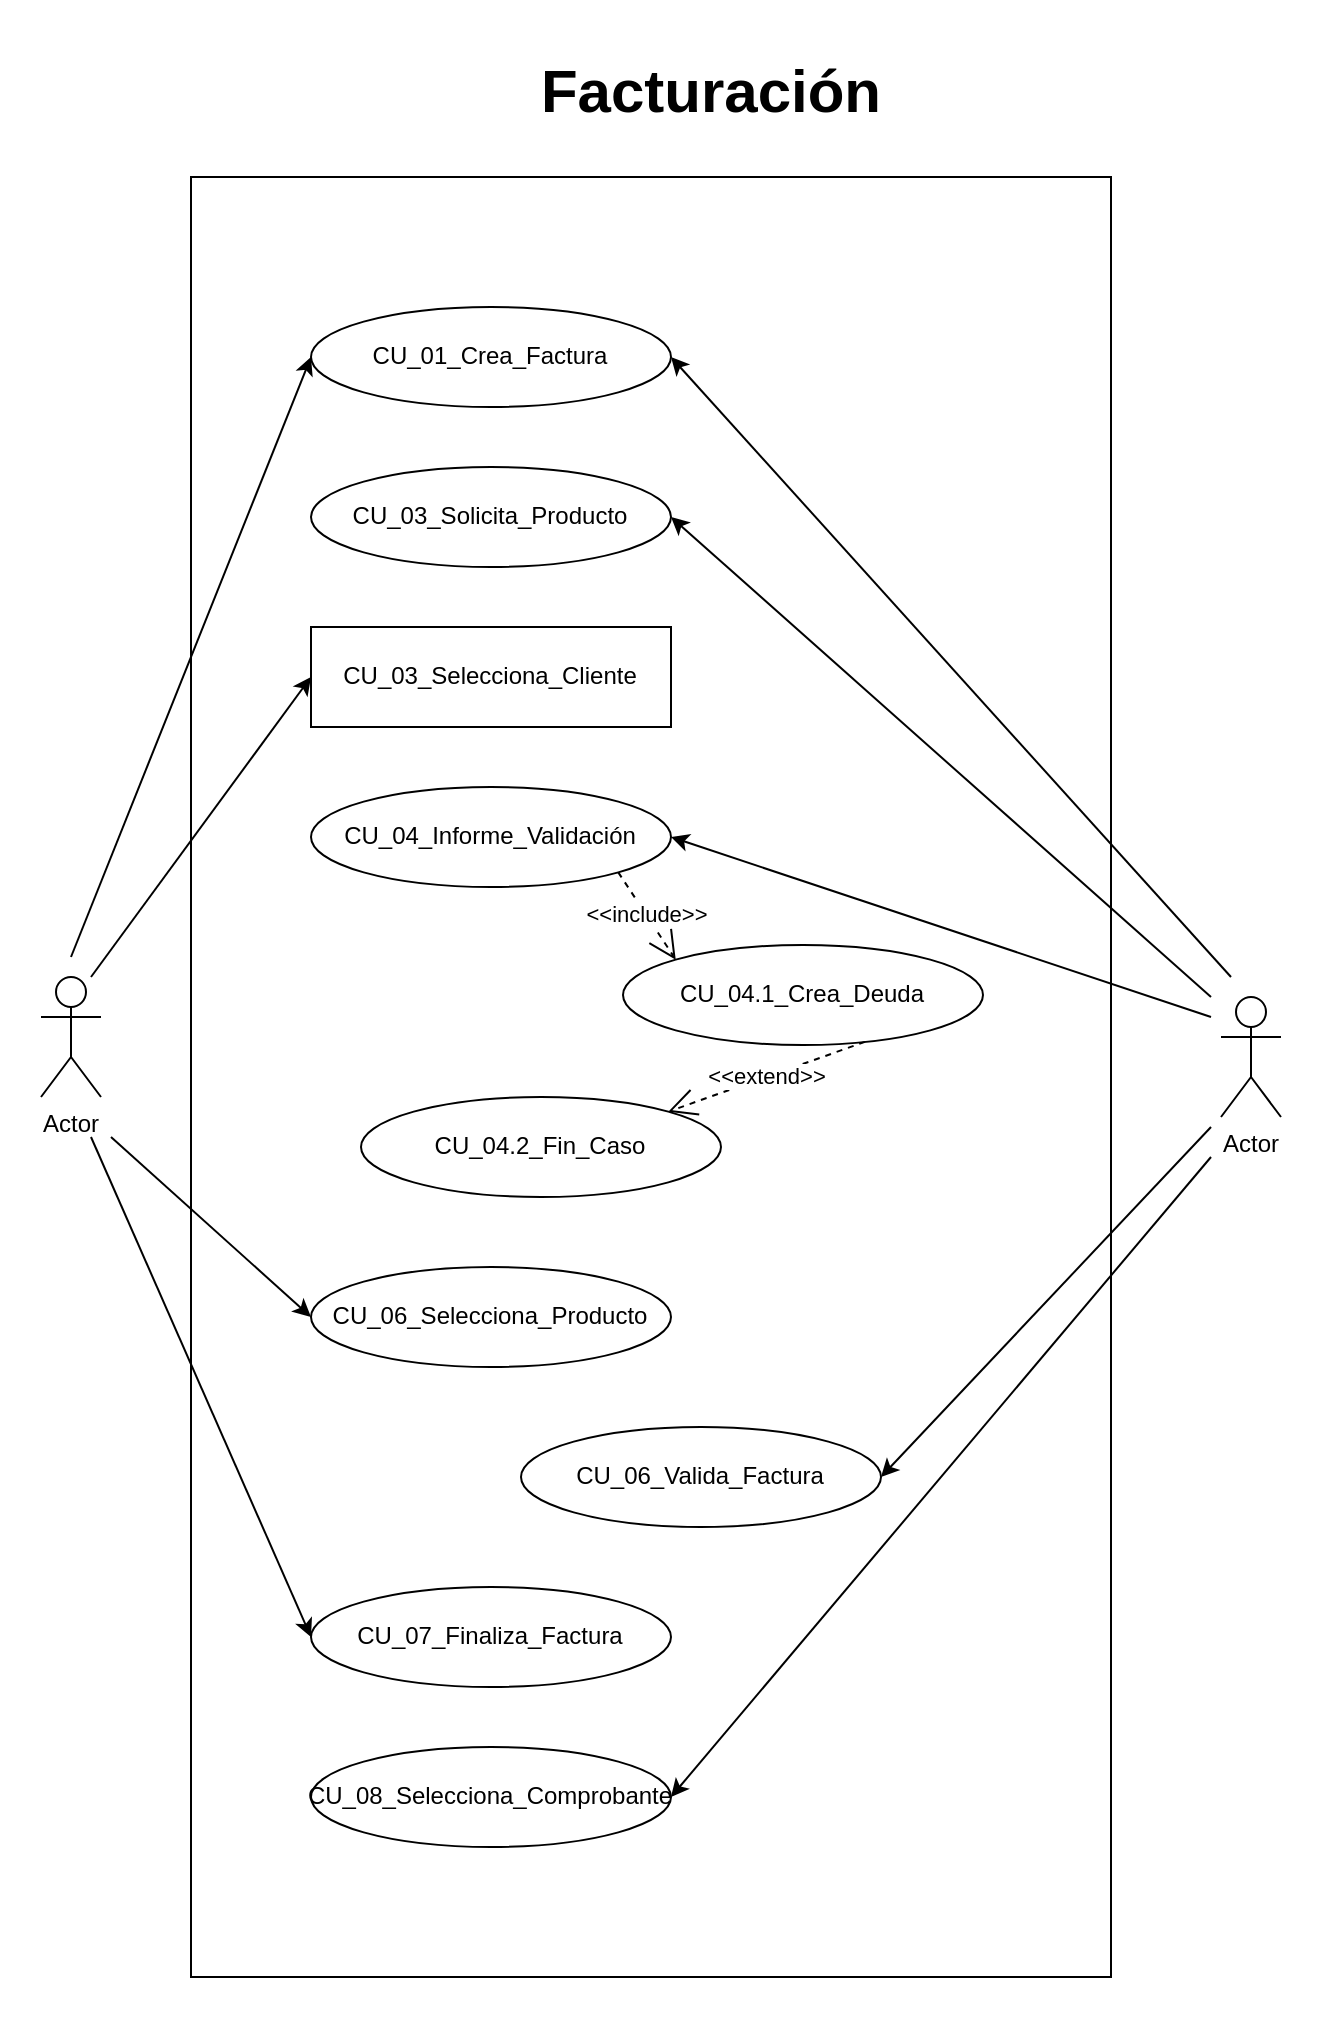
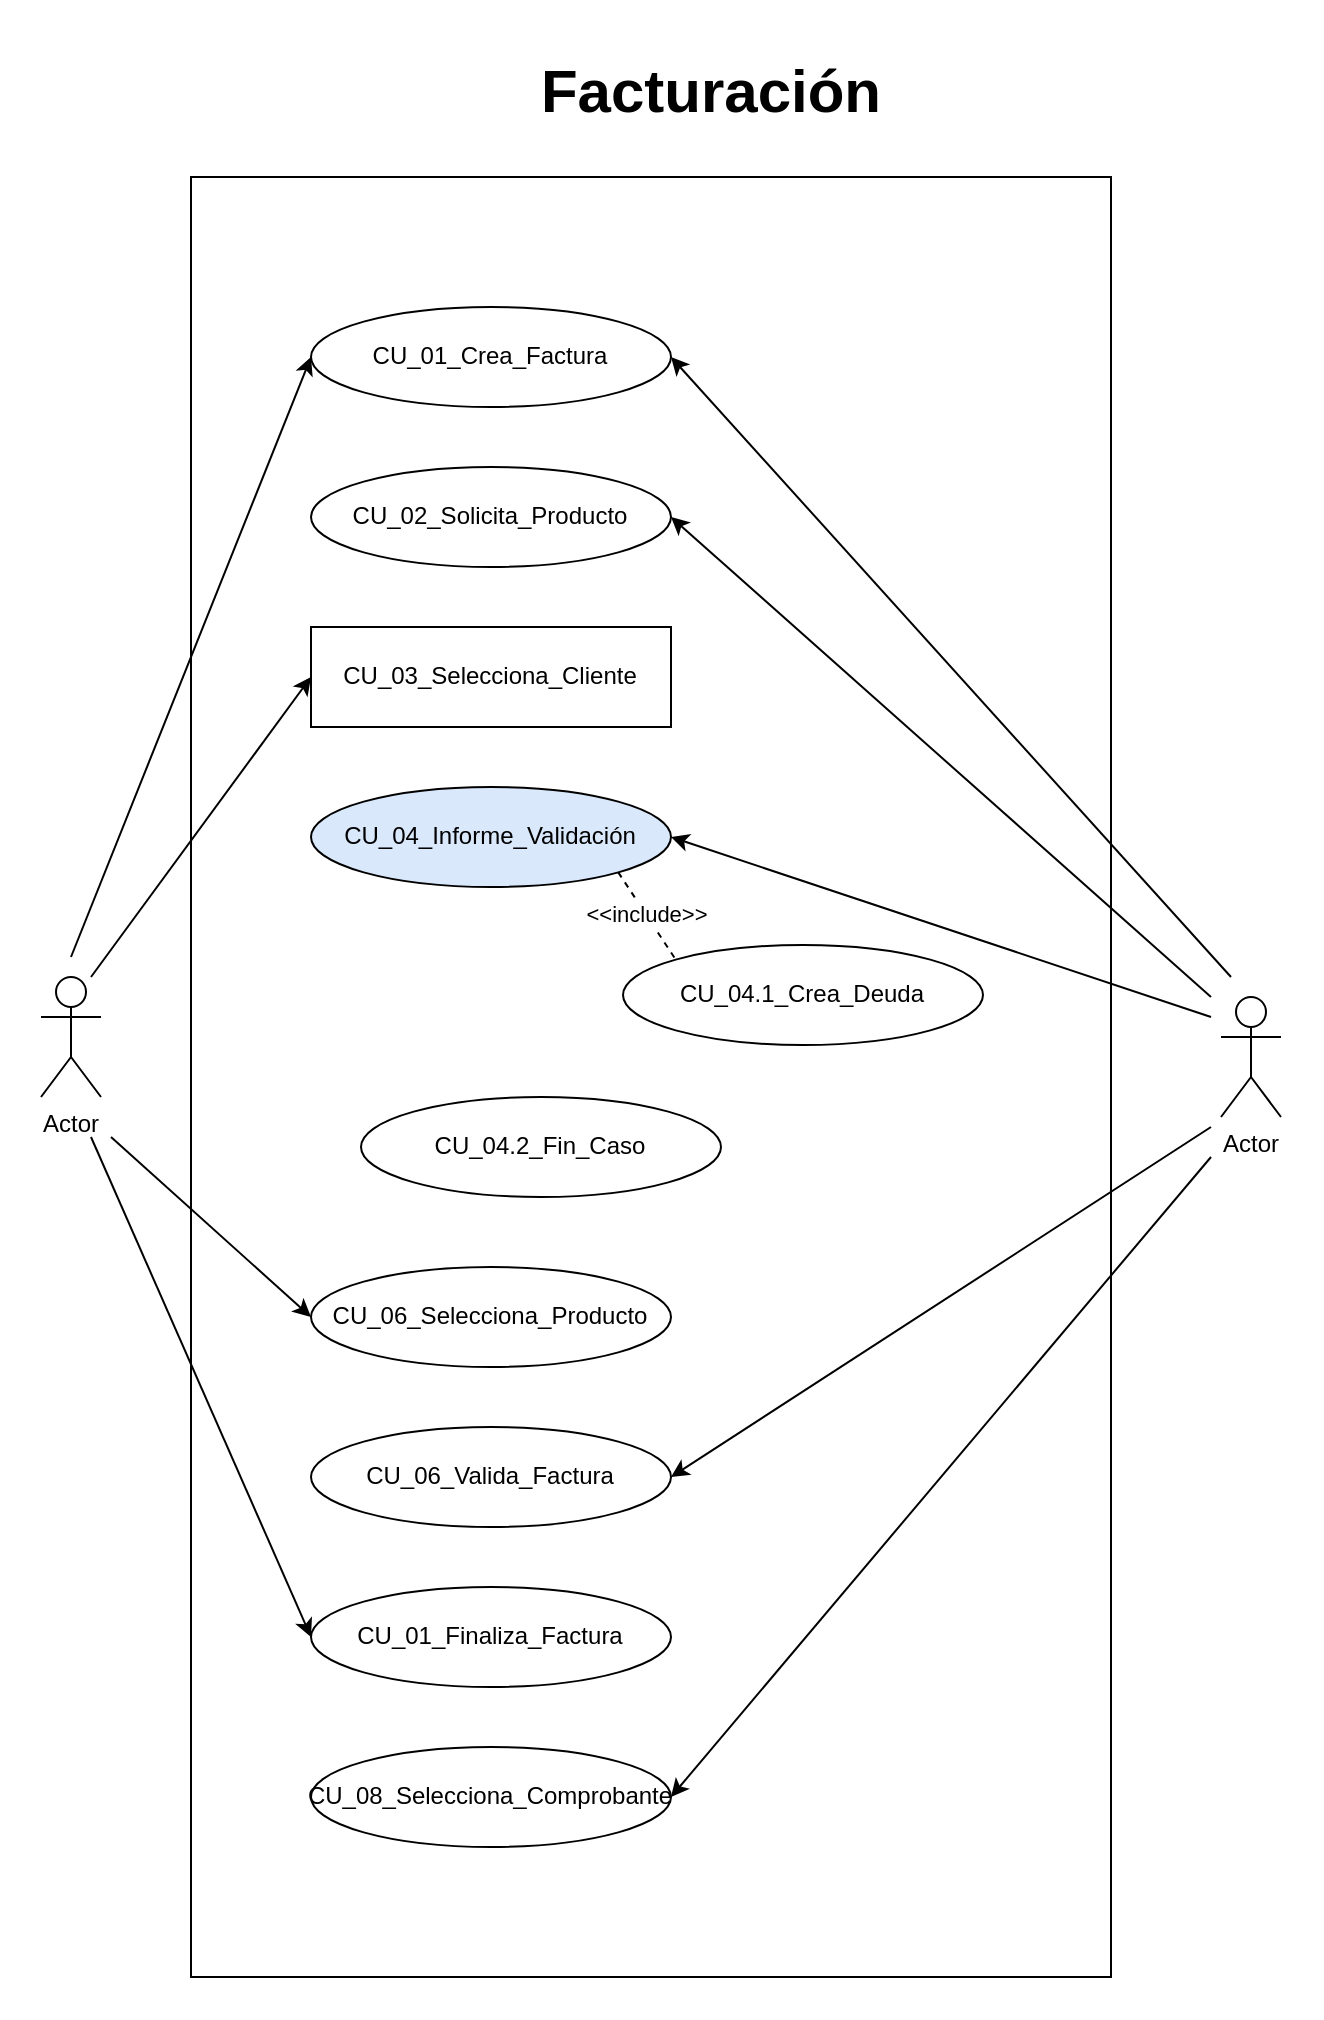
node "CU_03_Solicita_Producto": label "CU_03_Solicita_Producto" -> "CU_02_Solicita_Producto"
node "CU_04_Informe_Validación": fillcolor #ffffff -> #dae8fc
edge "CU_04_Informe_Validación" -> "CU_04.1_Crea_Deuda": arrowhead open -> none
edge "CU_04.1_Crea_Deuda" -> "CU_04.2_Fin_Caso": removed, label "<<extend>>"
node "CU_06_Valida_Factura": moved (701, 1477) -> (491, 1477)
node "CU_07_Finaliza_Factura": label "CU_07_Finaliza_Factura" -> "CU_01_Finaliza_Factura"
